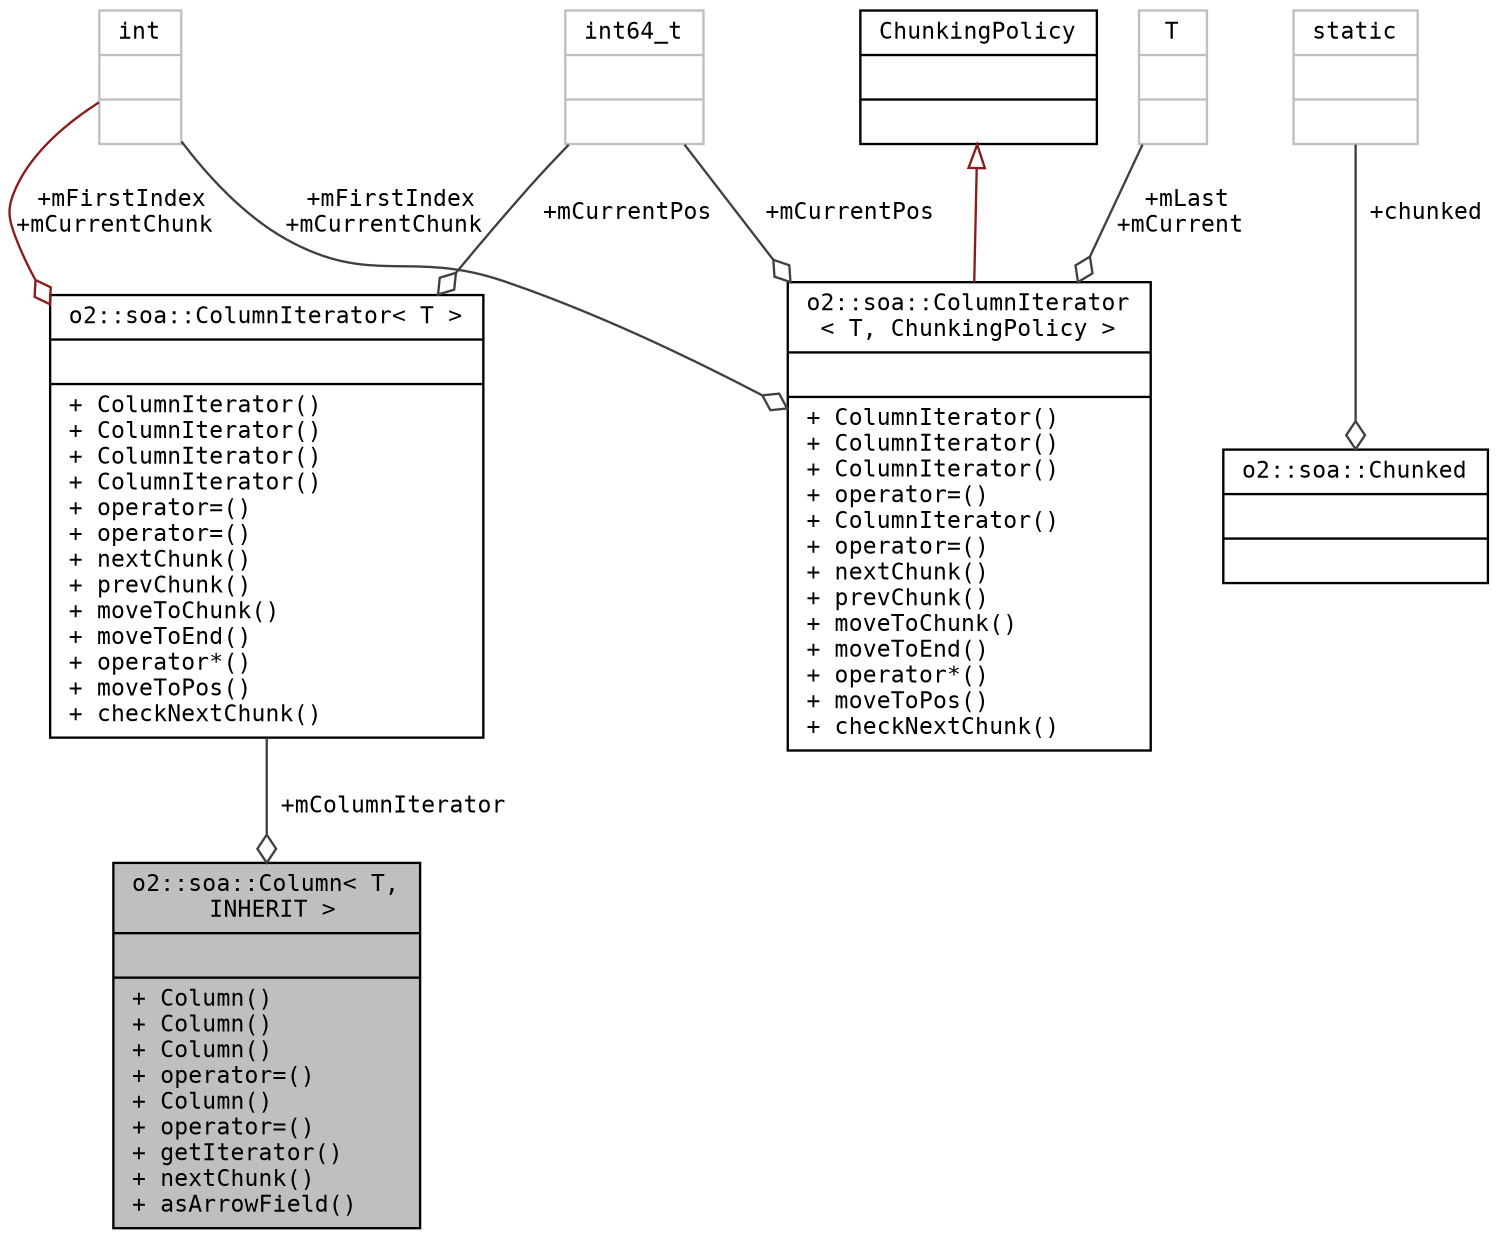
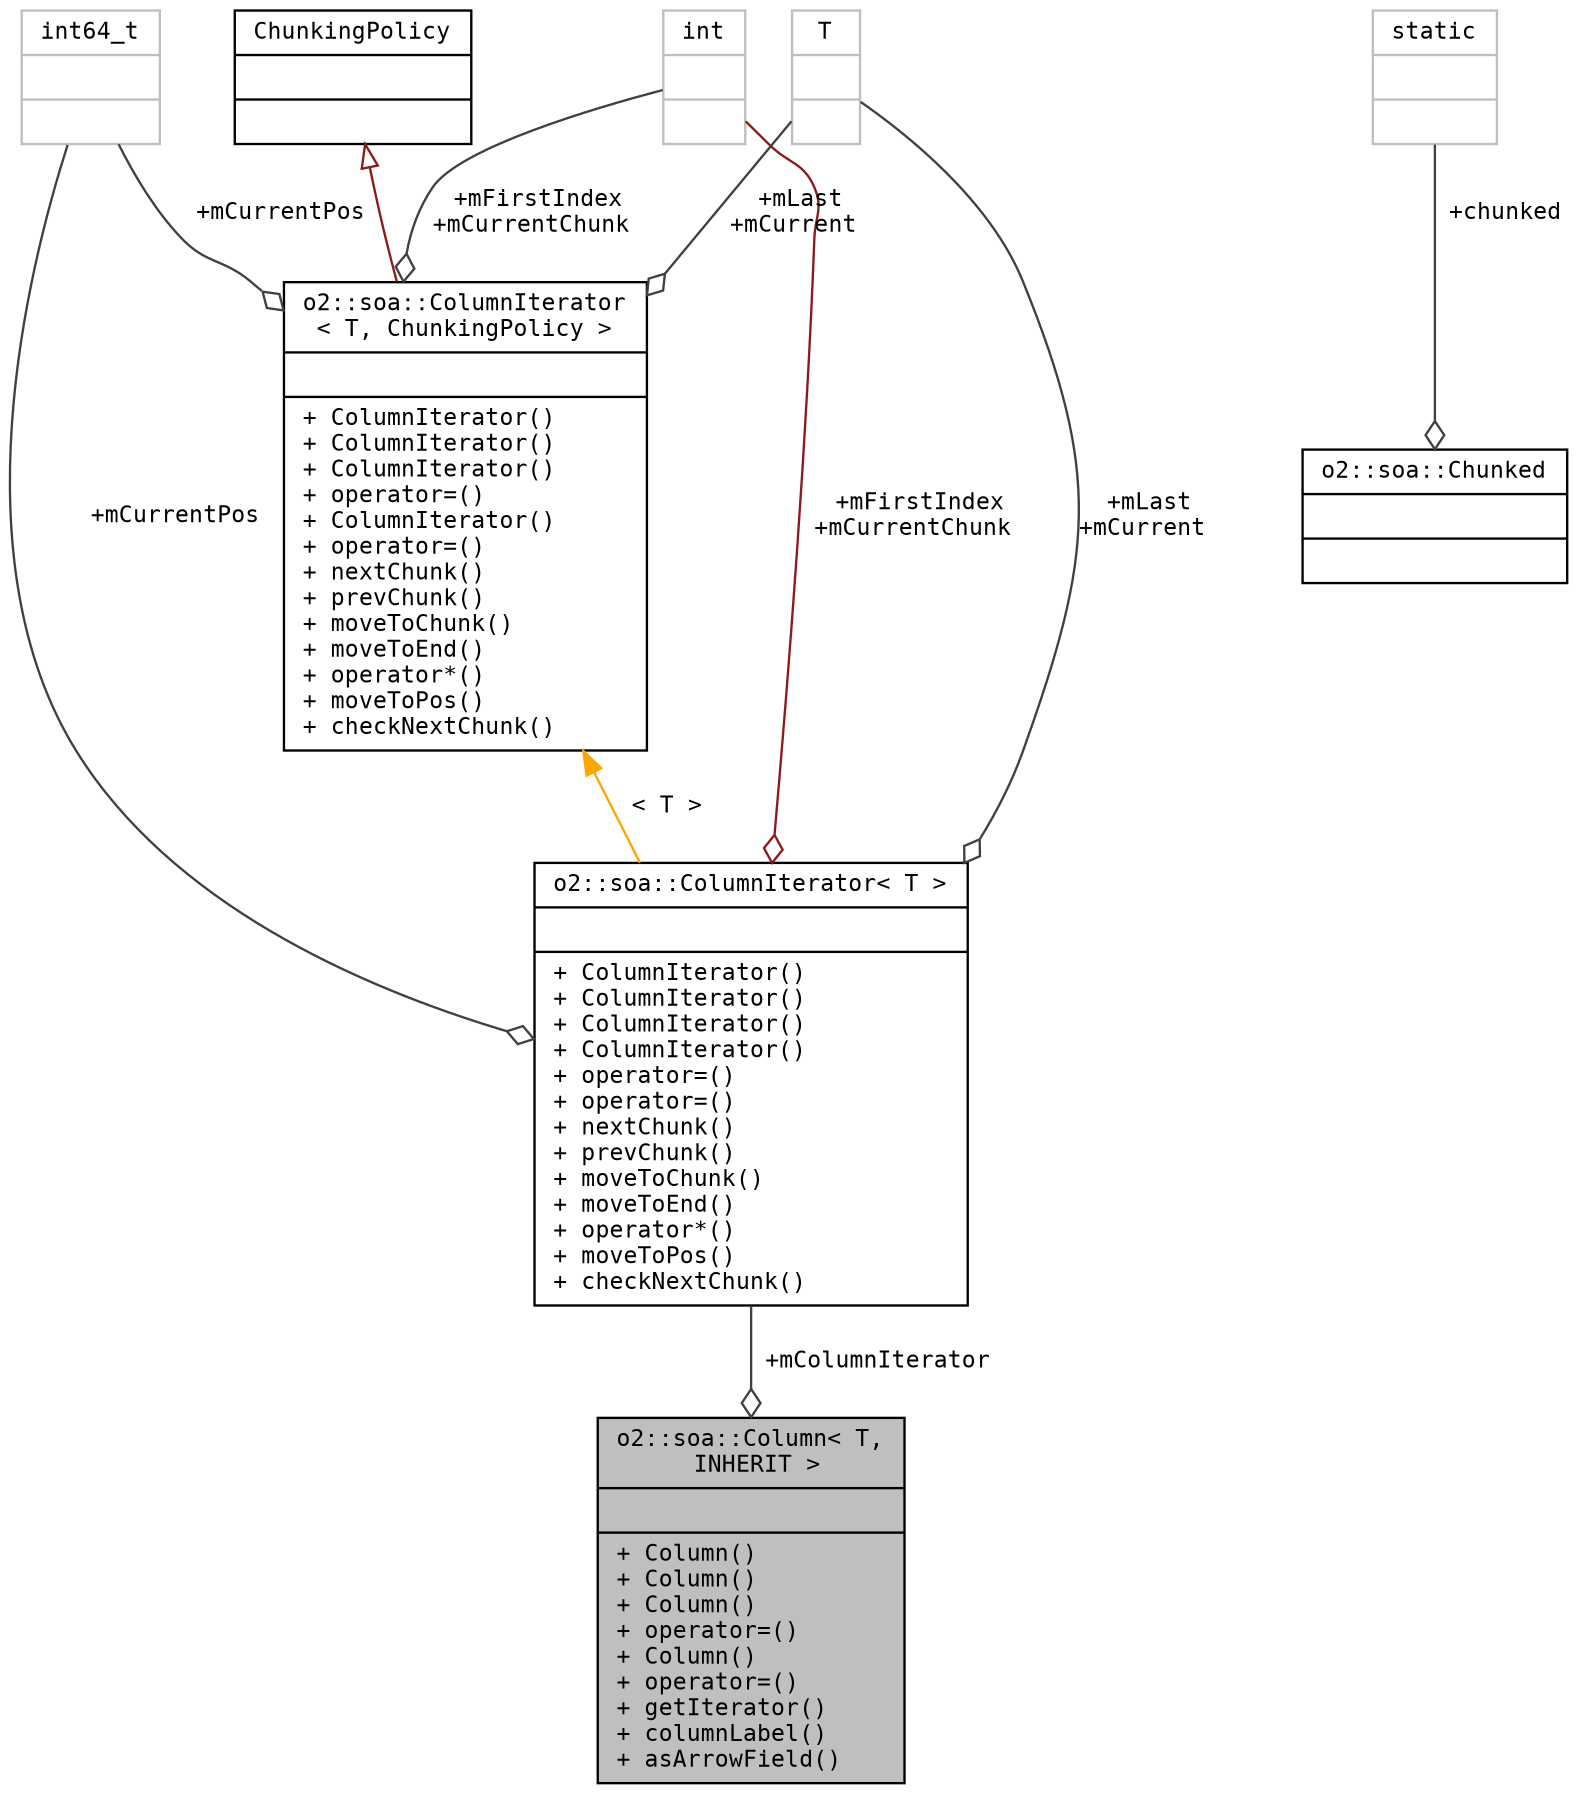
edge "T" -> "o2::soa::ColumnIterator< T >": added, label "+mLast +mCurrent"
edge "o2::soa::ColumnIterator< T >" -> "o2::soa::ColumnIterator": added, label "< T >"
node "o2::soa::Column< T,": text "+ nextChunk()" -> "+ columnLabel()"
